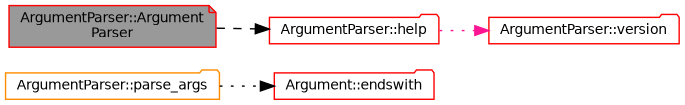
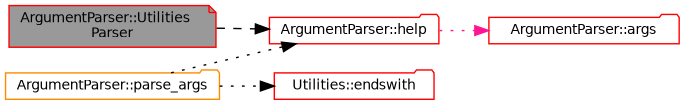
node "ArgumentParser::Argument Parser": label "ArgumentParser::Argument Parser" -> "ArgumentParser::Utilities Parser"
node "ArgumentParser::version": label "ArgumentParser::version" -> "ArgumentParser::args"
edge "ArgumentParser::parse_args" -> "ArgumentParser::help": added
node "Argument::endswith": label "Argument::endswith" -> "Utilities::endswith"
